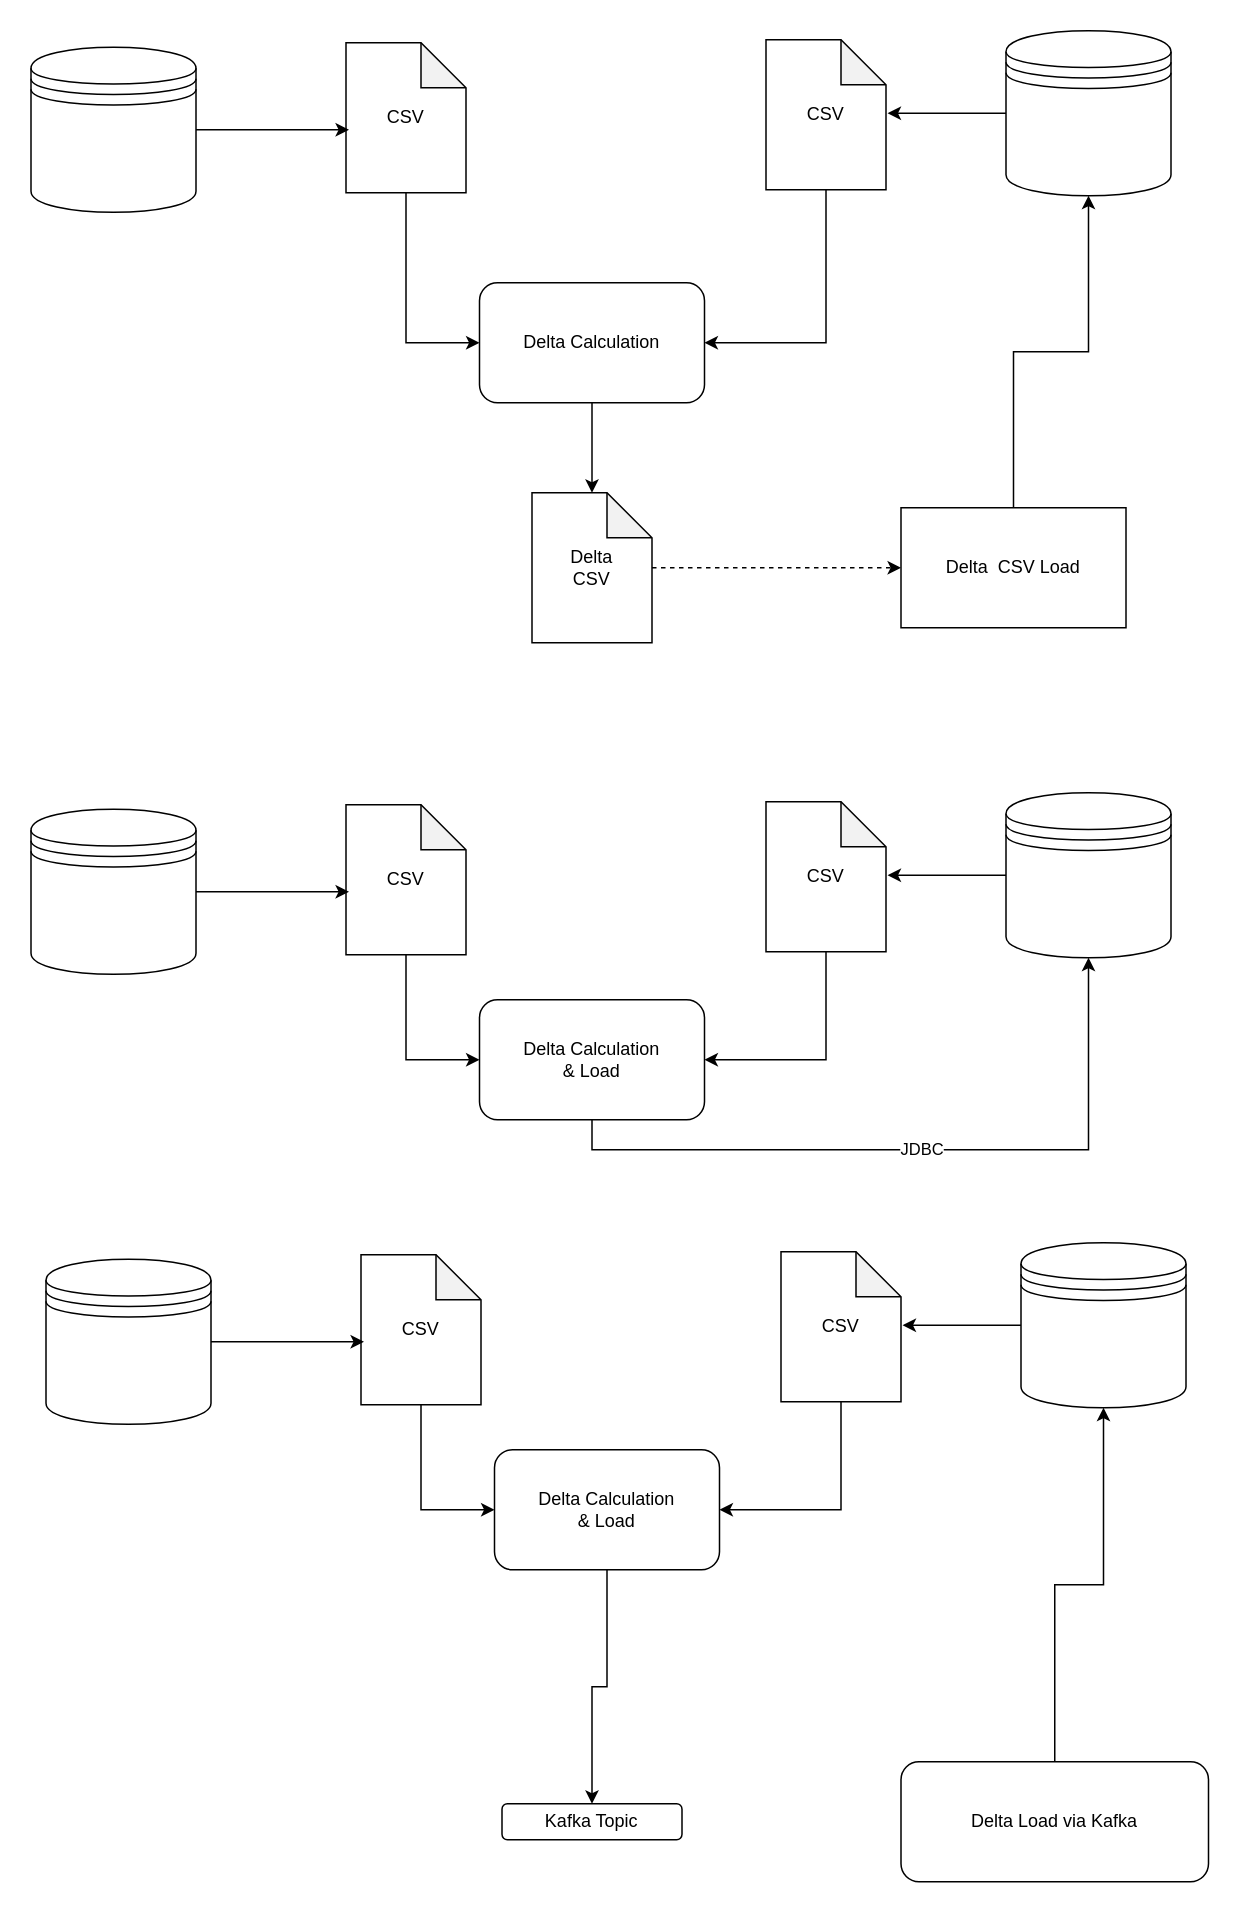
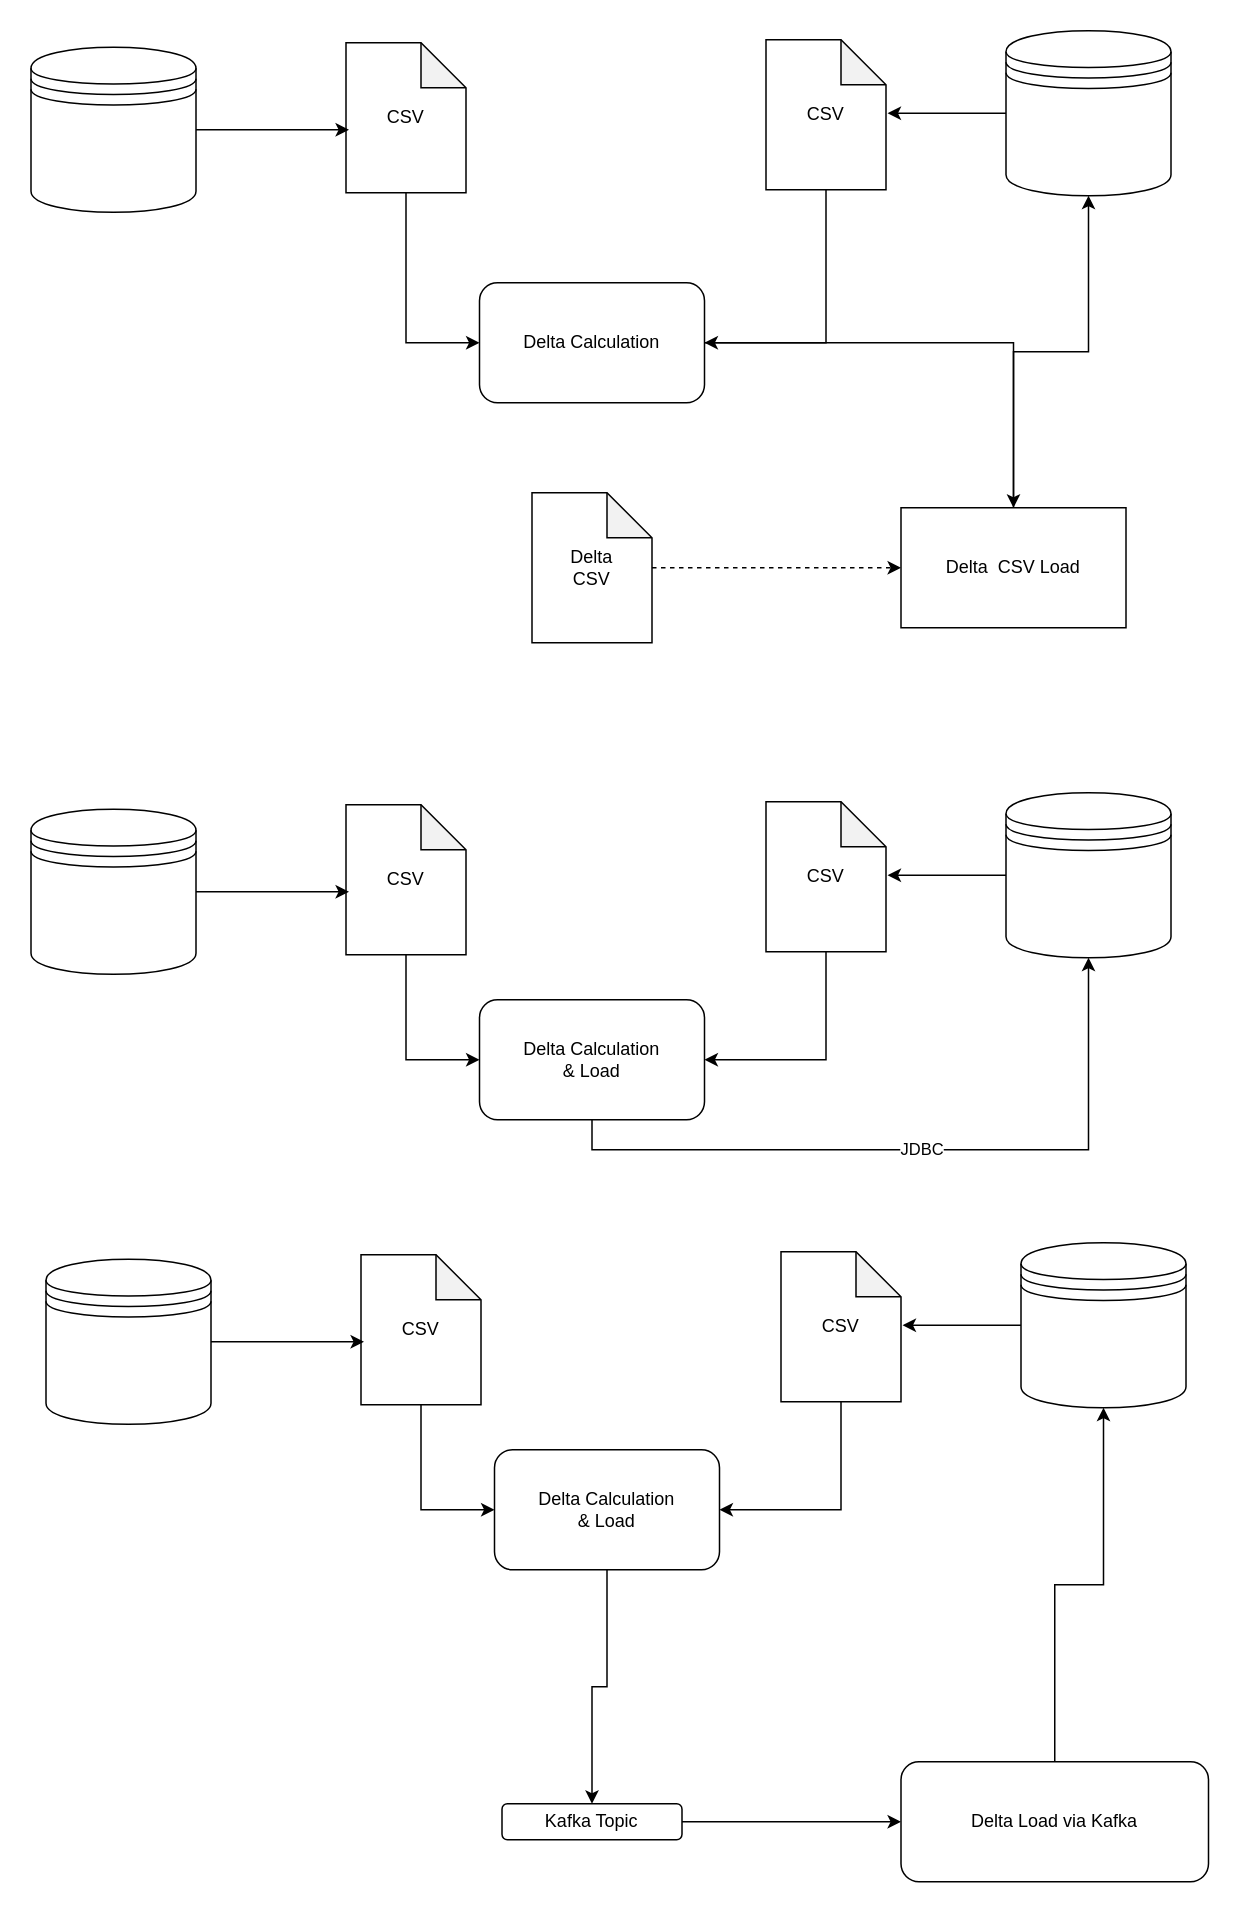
edge "Delta Calculation" -> "Delta CSV": now "Delta Calculation" -> "Delta CSV Load"
edge "Kafka Topic" -> "Delta Load via Kafka": added
